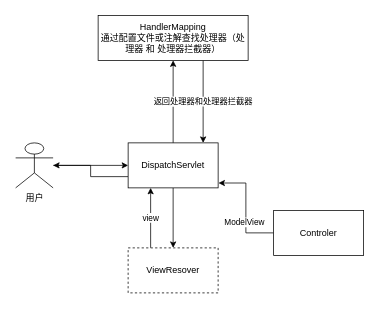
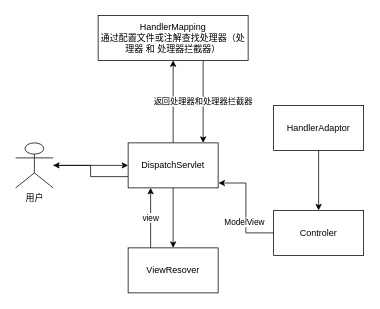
node "HandlerAdaptor": added
edge "HandlerAdaptor" -> "Controler": added
node "ViewResover": style dashed -> solid
